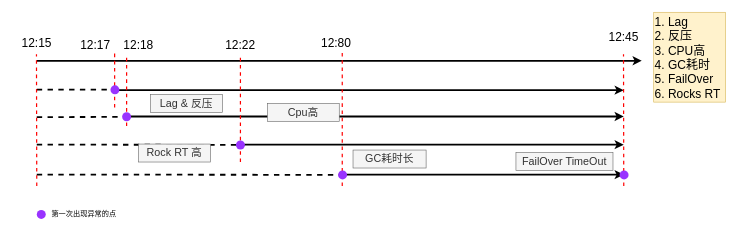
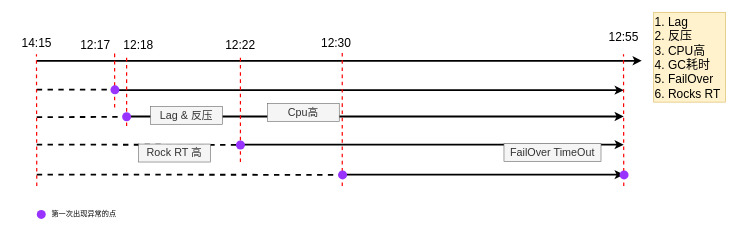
node "12:45": label "12:45" -> "12:55"
node "12:15": label "12:15" -> "14:15"
node "12:80": label "12:80" -> "12:30"
node "Lag & 反压": moved (186, 104) -> (186, 116)
node "GC耗时长": removed
node "FailOver TimeOut": moved (565, 162) -> (553, 153)
